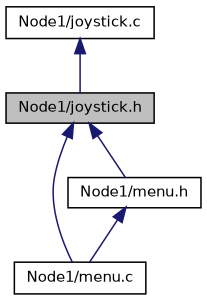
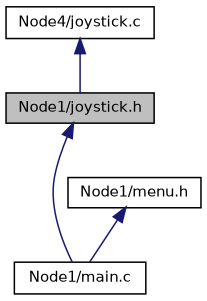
node "Node1/joystick.c": label "Node1/joystick.c" -> "Node4/joystick.c"
edge "Node1/menu.h" -> "Node1/joystick.h": removed
node "Node1/menu.c": label "Node1/menu.c" -> "Node1/main.c"
